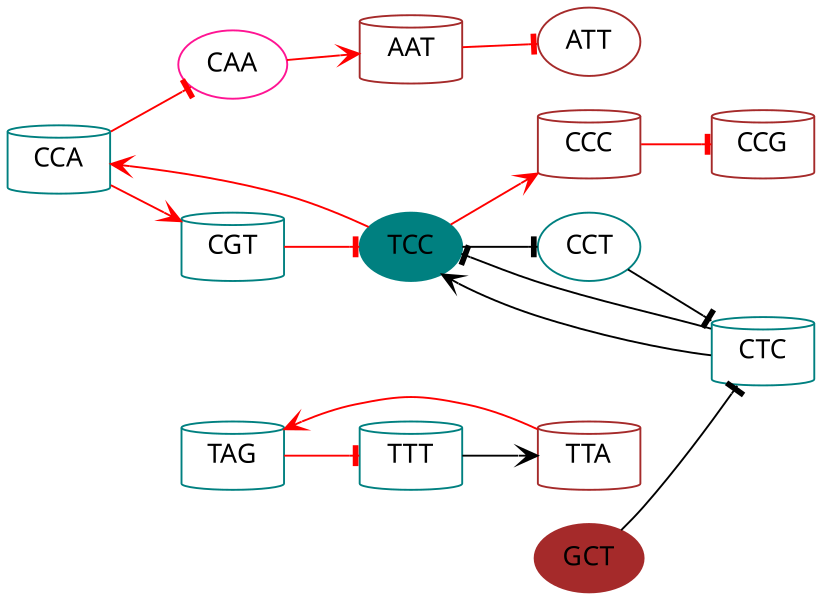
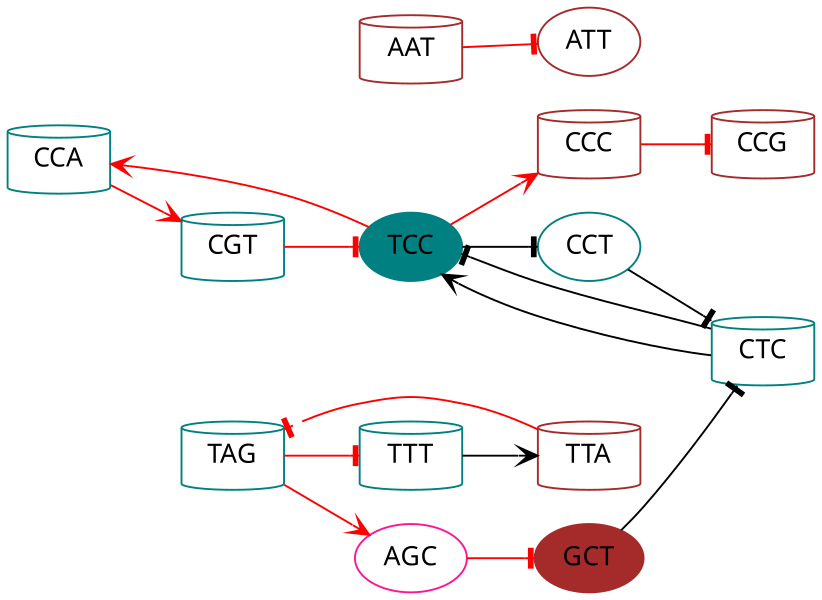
node "CAA": removed
edge "TTA" -> "TAG": arrowhead vee -> tee
node "AGC": added
